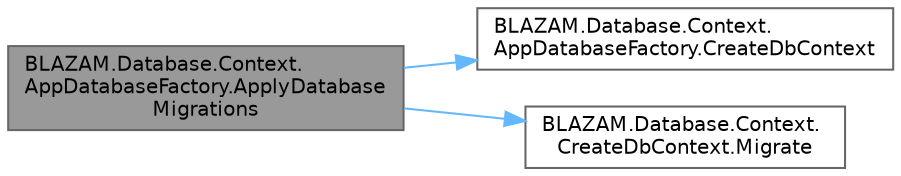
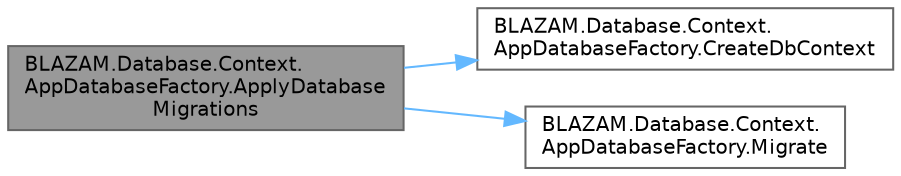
node "BLAZAM.Database.Context. CreateDbContext.Migrate": label "BLAZAM.Database.Context. CreateDbContext.Migrate" -> "BLAZAM.Database.Context. AppDatabaseFactory.Migrate"
